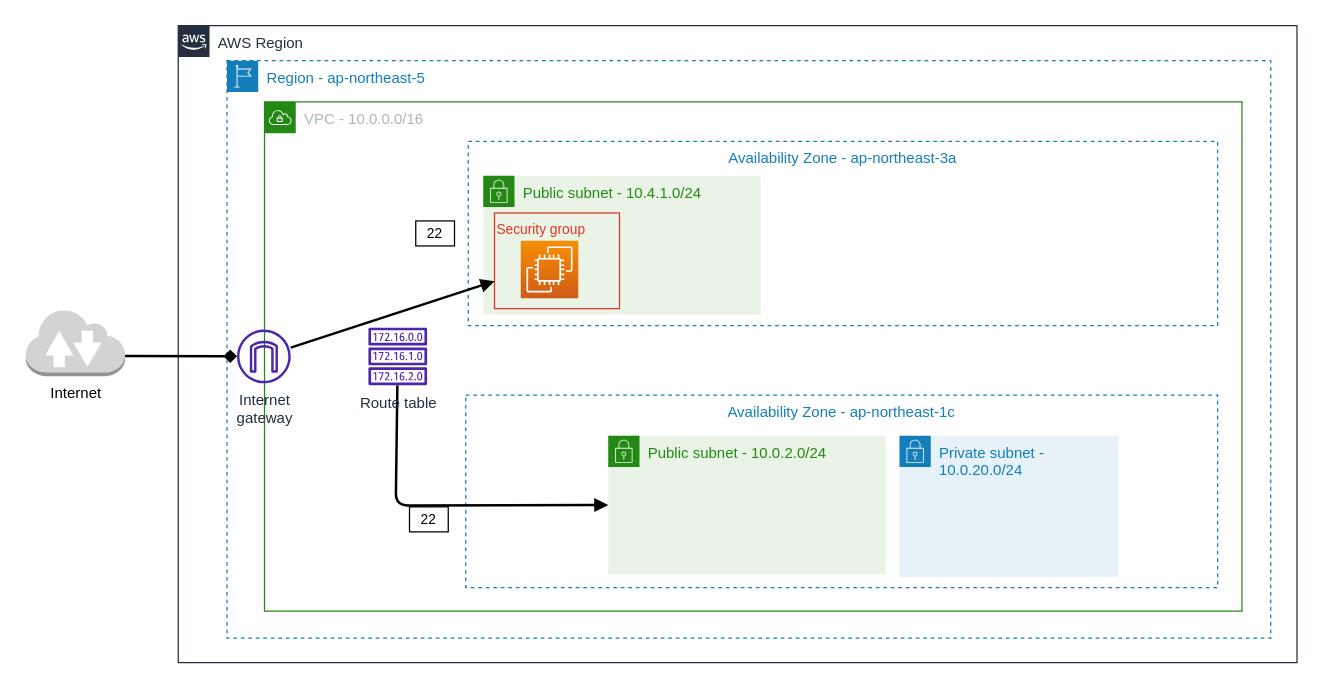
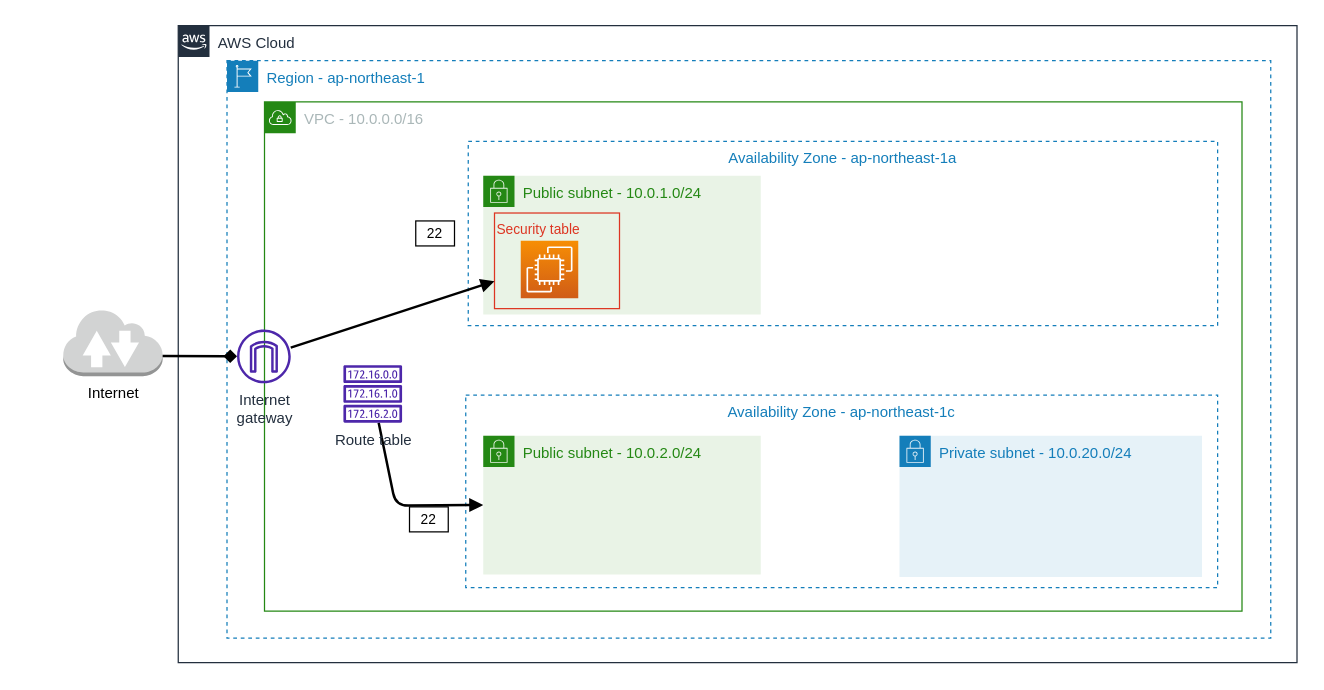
node "AWS Region": label "AWS Region" -> "AWS Cloud"
node "Region - ap-northeast-5": label "Region - ap-northeast-5" -> "Region - ap-northeast-1"
node "Availability Zone - ap-northeast-3a": label "Availability Zone - ap-northeast-3a" -> "Availability Zone - ap-northeast-1a"
node "Public subnet - 10.4.1.0/24": label "Public subnet - 10.4.1.0/24" -> "Public subnet - 10.0.1.0/24"
node "Security group": label "Security group" -> "Security table"
node "Internet": moved (75, 342) -> (113, 342)
node "Route table": moved (398, 356) -> (373, 394)
node "Public subnet - 10.0.2.0/24": moved (747, 505) -> (622, 505)
node "Private subnet - 10.0.20.0/24": size 219x141 -> 303x141
